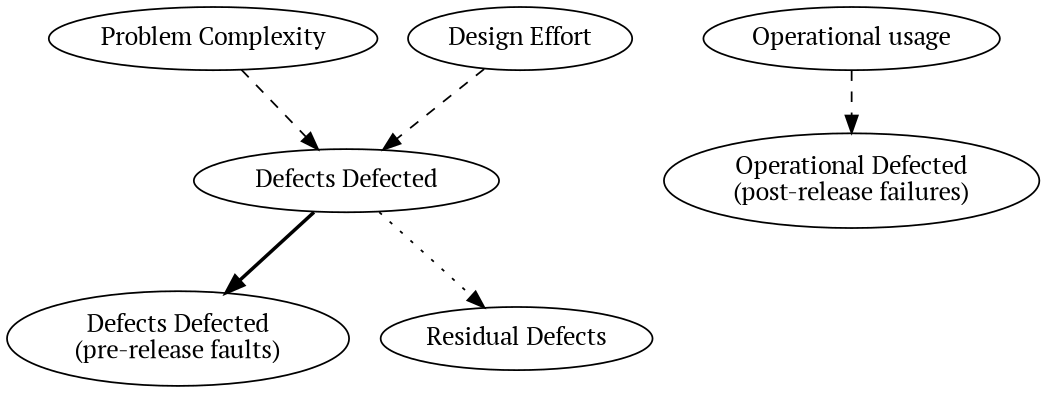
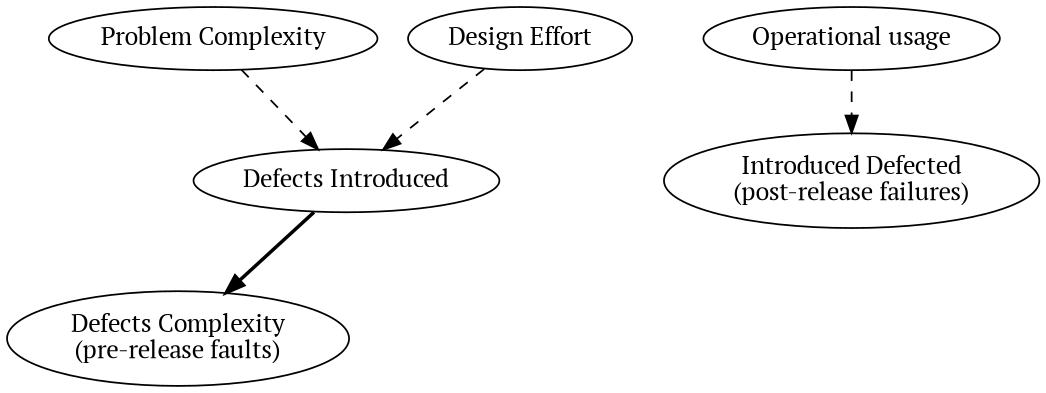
node "Defects Defected": label "Defects Defected" -> "Defects Introduced"
node "Operational Defected (post-release failures)": label "Operational Defected (post-release failures)" -> "Introduced Defected (post-release failures)"
node "Defects Defected (pre-release faults)": label "Defects Defected (pre-release faults)" -> "Defects Complexity (pre-release faults)"
node "Residual Defects": removed
